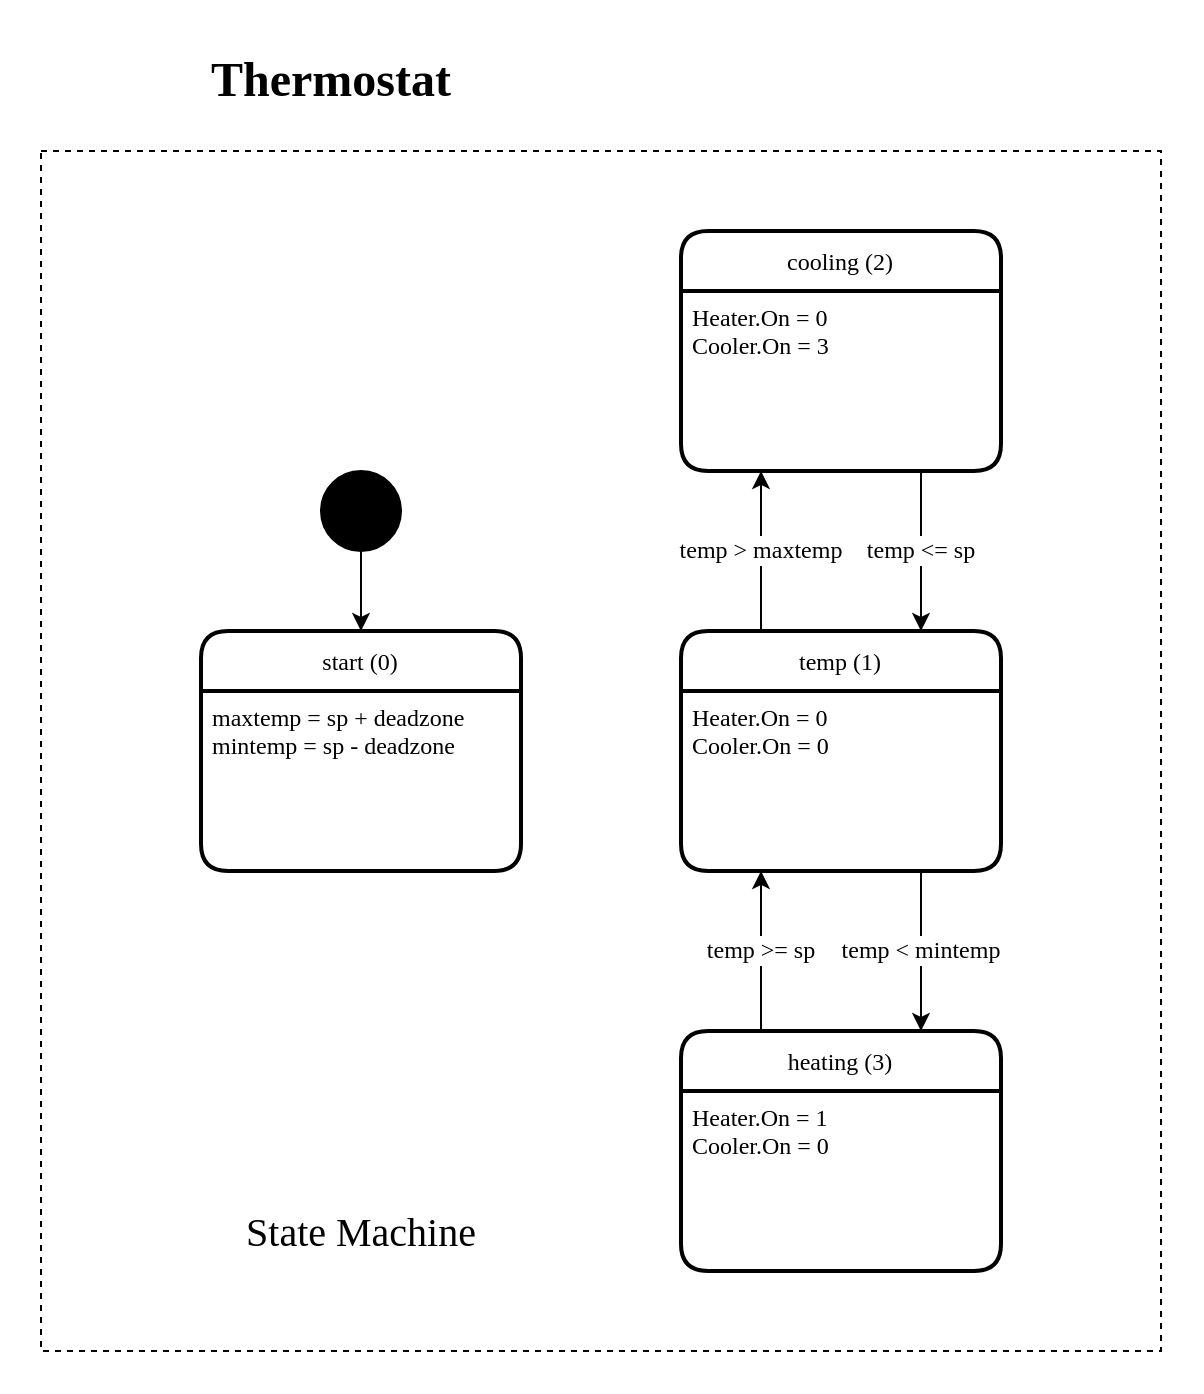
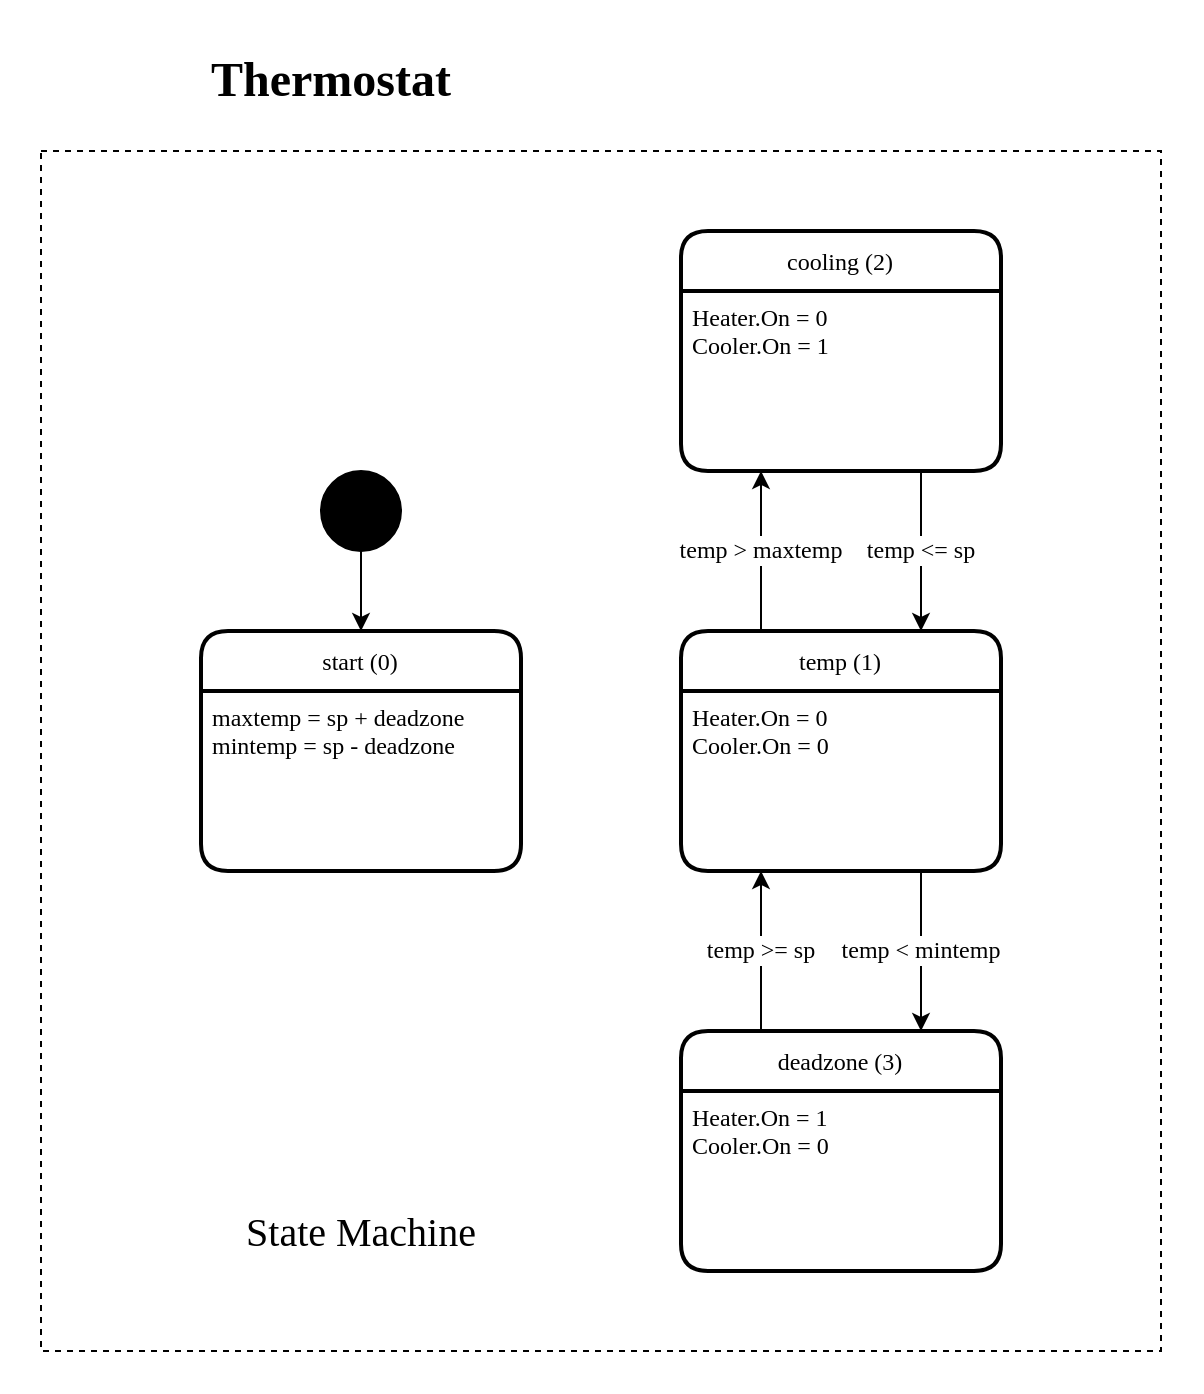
node "Heater.On = 0 Cooler.On = 3": label "Heater.On = 0 Cooler.On = 3" -> "Heater.On = 0 Cooler.On = 1"
node "heating (3)": label "heating (3)" -> "deadzone (3)"
